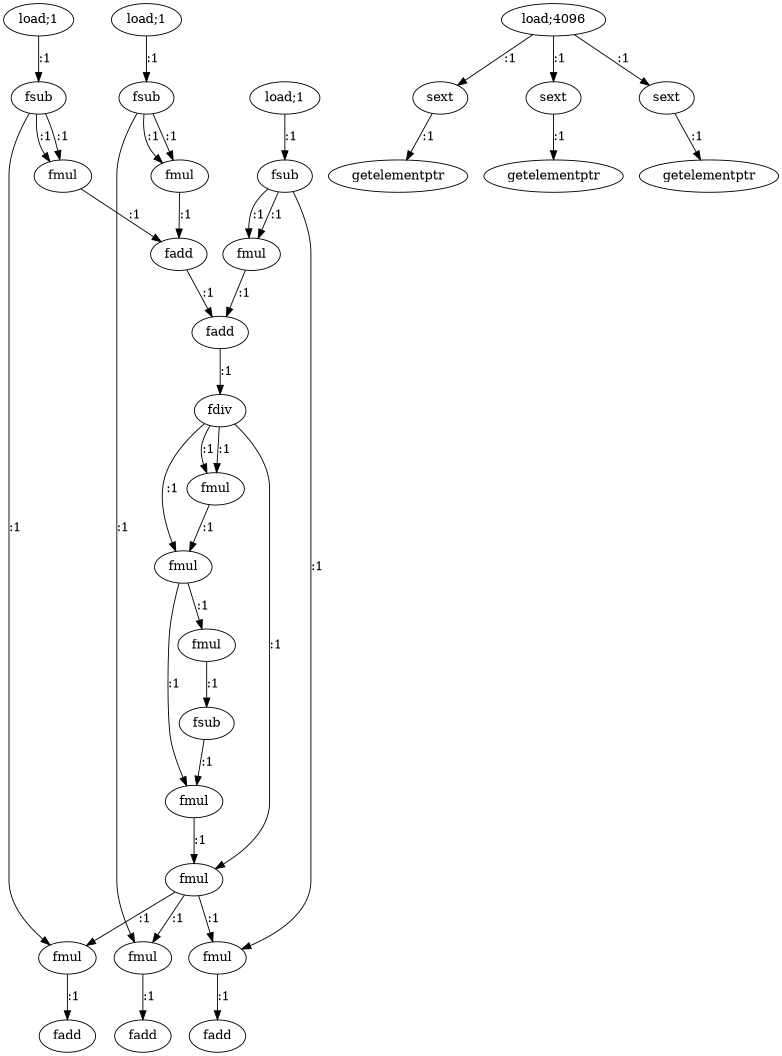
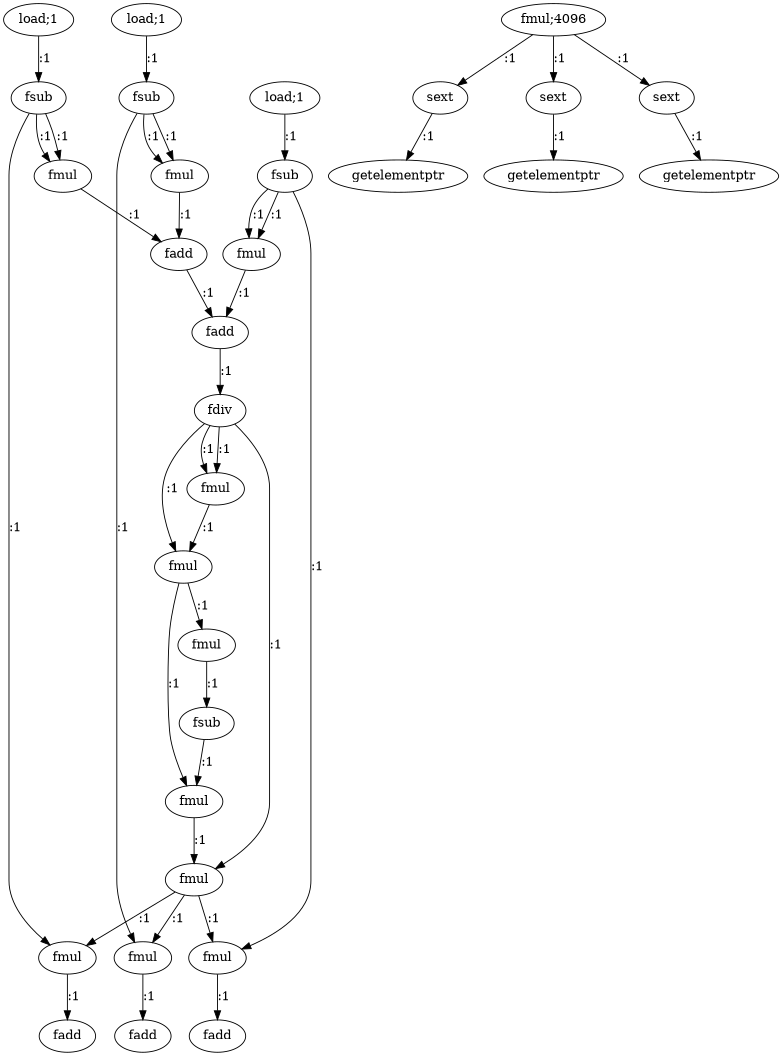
node "load;4096": label "load;4096" -> "fmul;4096"
